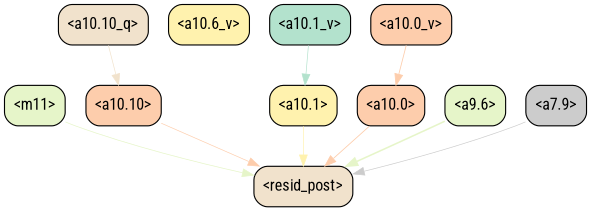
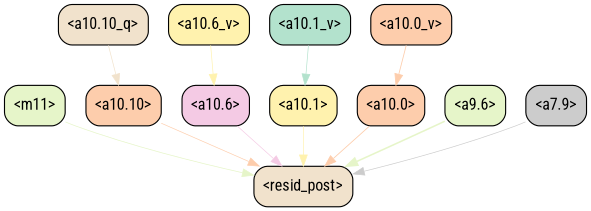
node "<a10.6>": added
